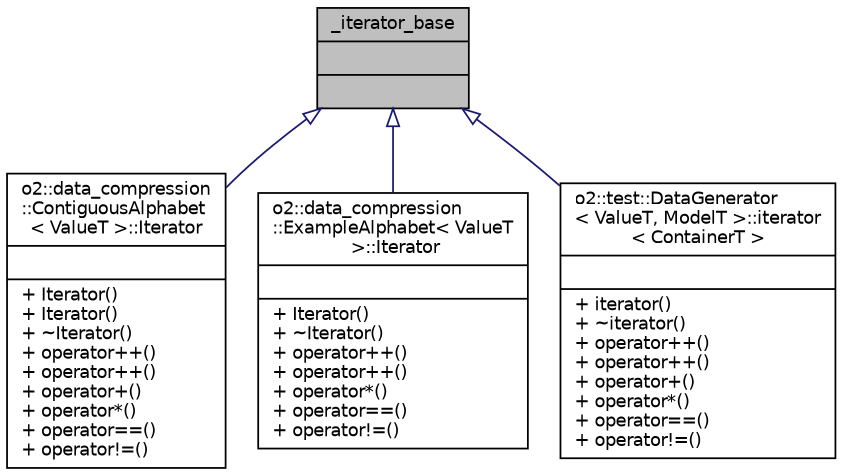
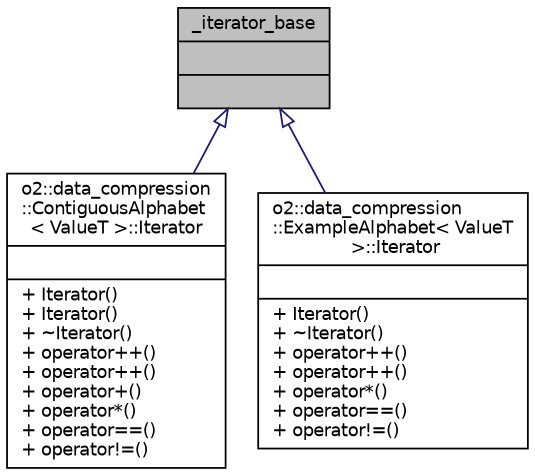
node "o2::test::DataGenerator": removed
